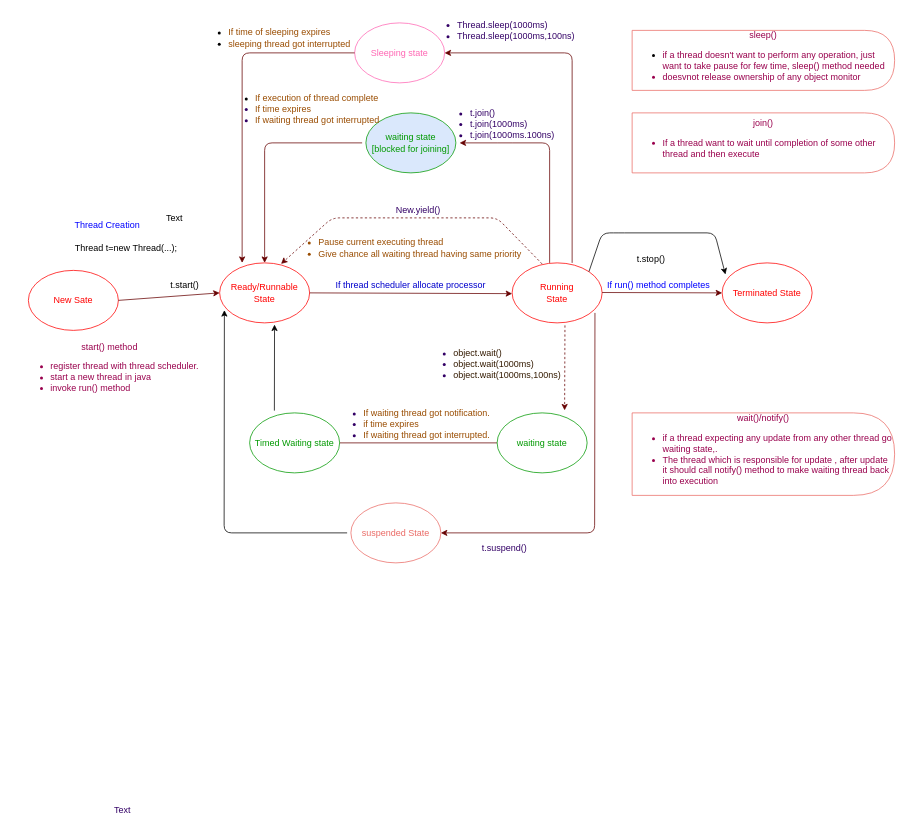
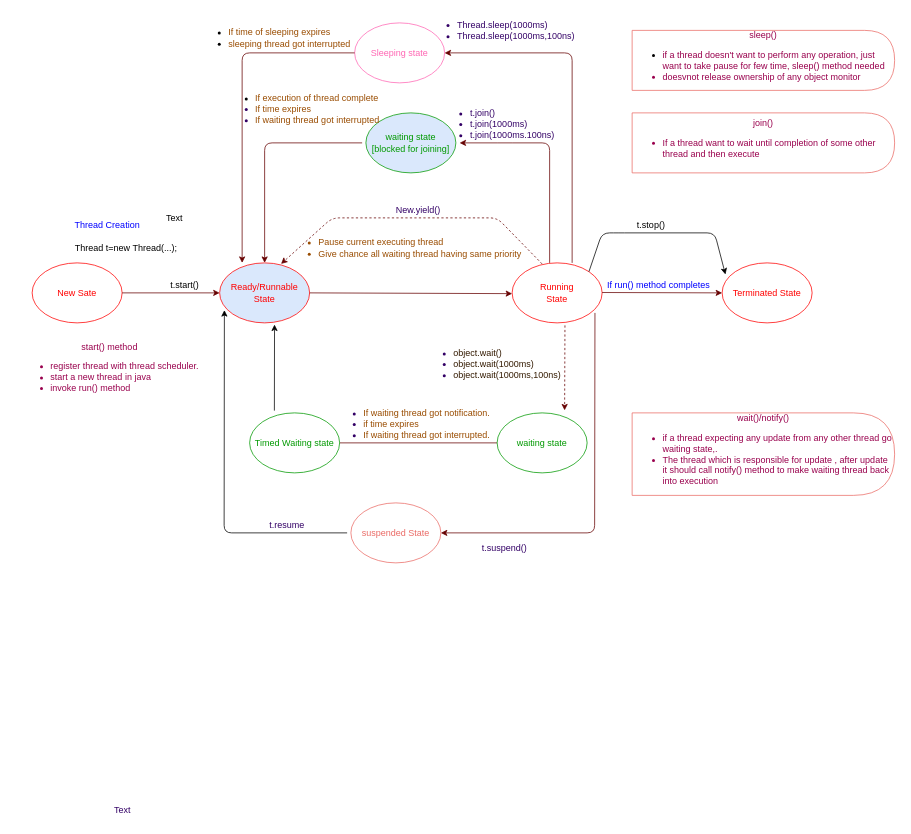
node "t.stop()": moved (651, 259) -> (651, 225)
node "If thread scheduler allocate processor": removed
node "Ready/Runnable State": fillcolor #ffffff -> #dae8fc
node "New Sate": moved (73, 300) -> (77, 293)
node "t.resume": added
